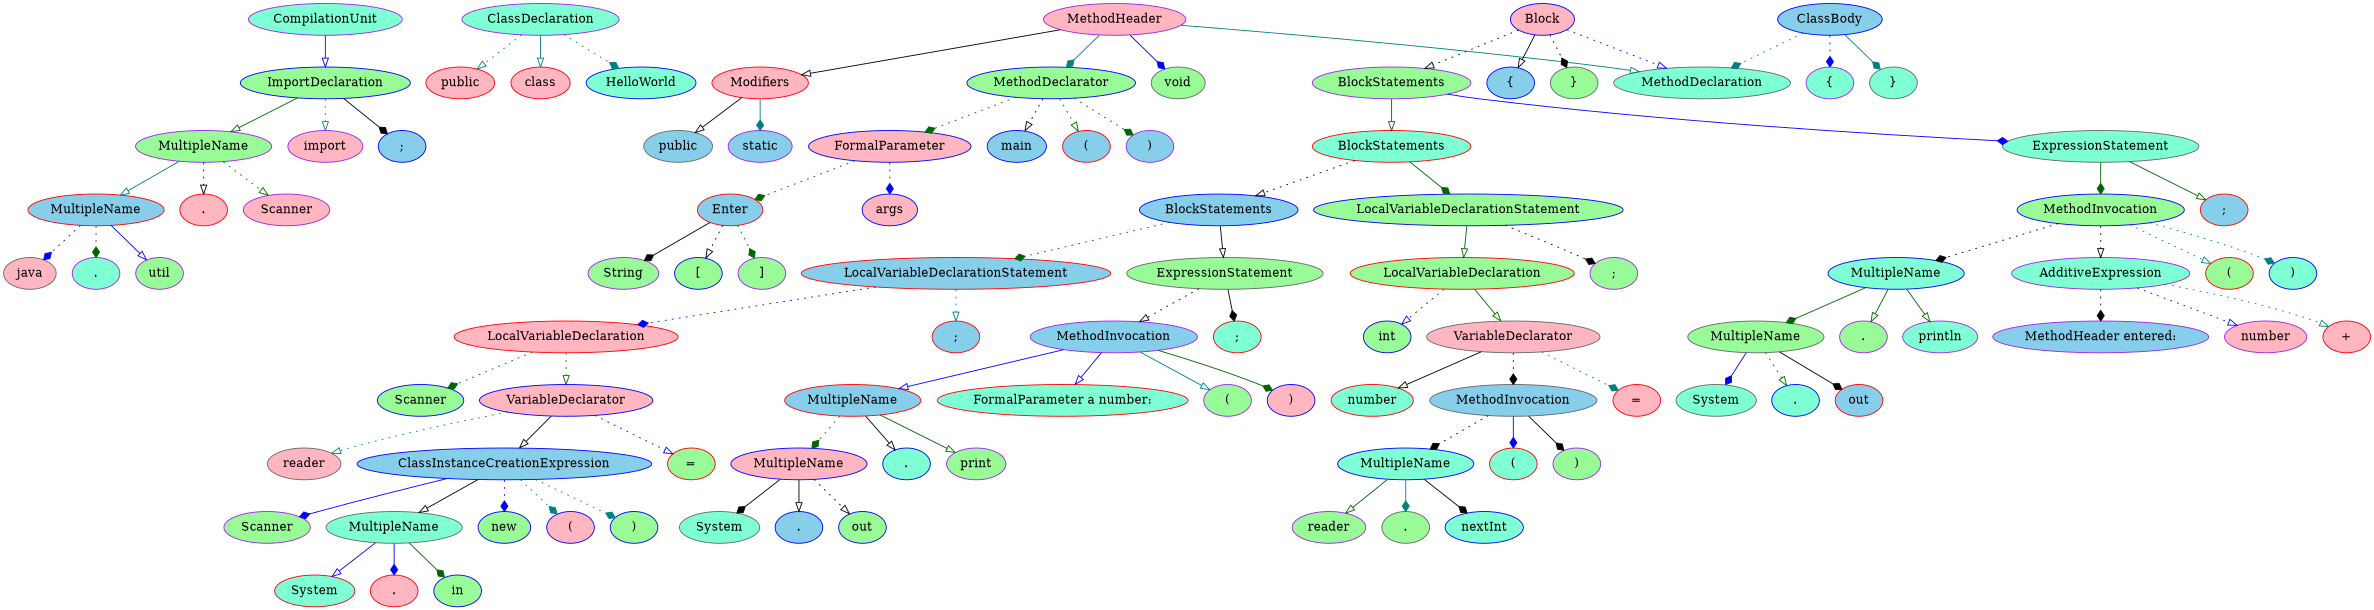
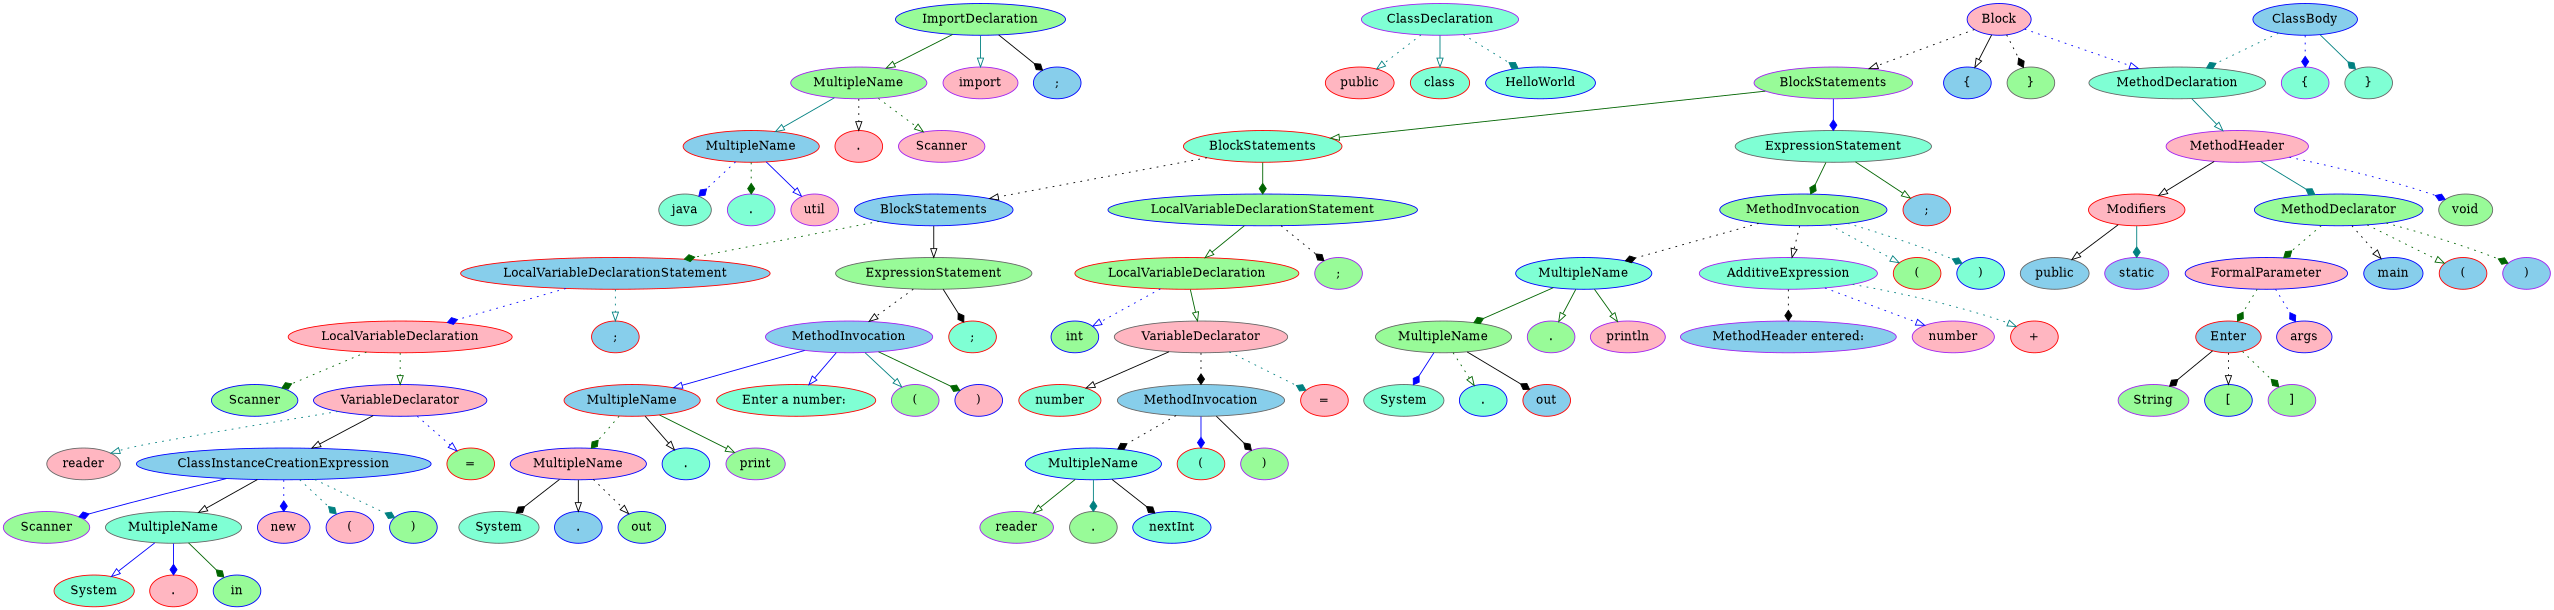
node "CompilationUnit": removed
edge "MethodHeader" -> "MethodDeclaration": reversed
edge "MethodHeader" -> "void": style solid -> dotted
node "class": fillcolor lightpink -> aquamarine
edge "ImportDeclaration" -> "import": style dotted -> solid
node "java": fillcolor lightpink -> aquamarine
node "util": fillcolor palegreen -> lightpink
node "println": fillcolor aquamarine -> lightpink
node "FormalParameter a number:": label "FormalParameter a number:" -> "Enter a number:"
node "new": fillcolor palegreen -> lightpink
